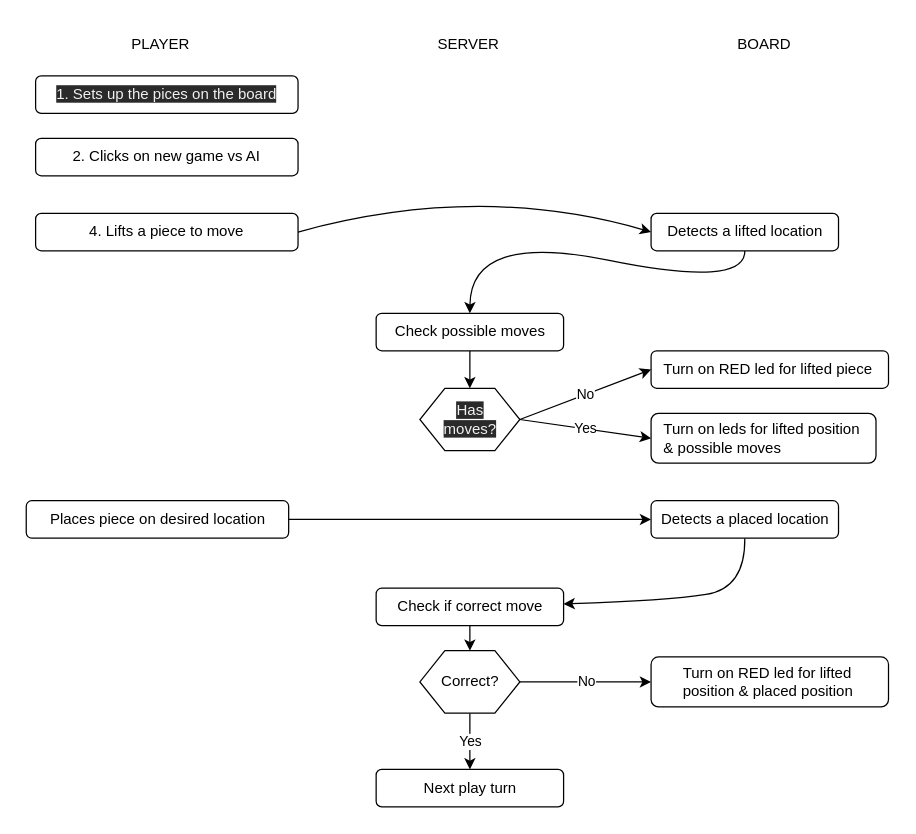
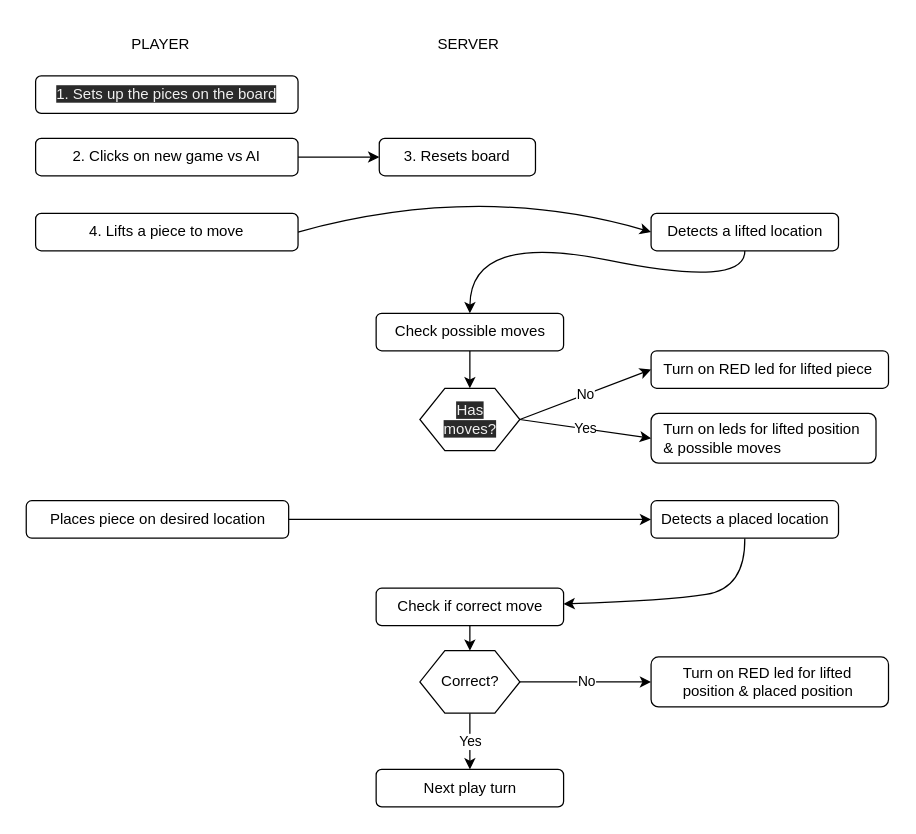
node "BOARD": removed
edge "2. Clicks on new game vs AI" -> "3. Resets board": added
node "3. Resets board": added
